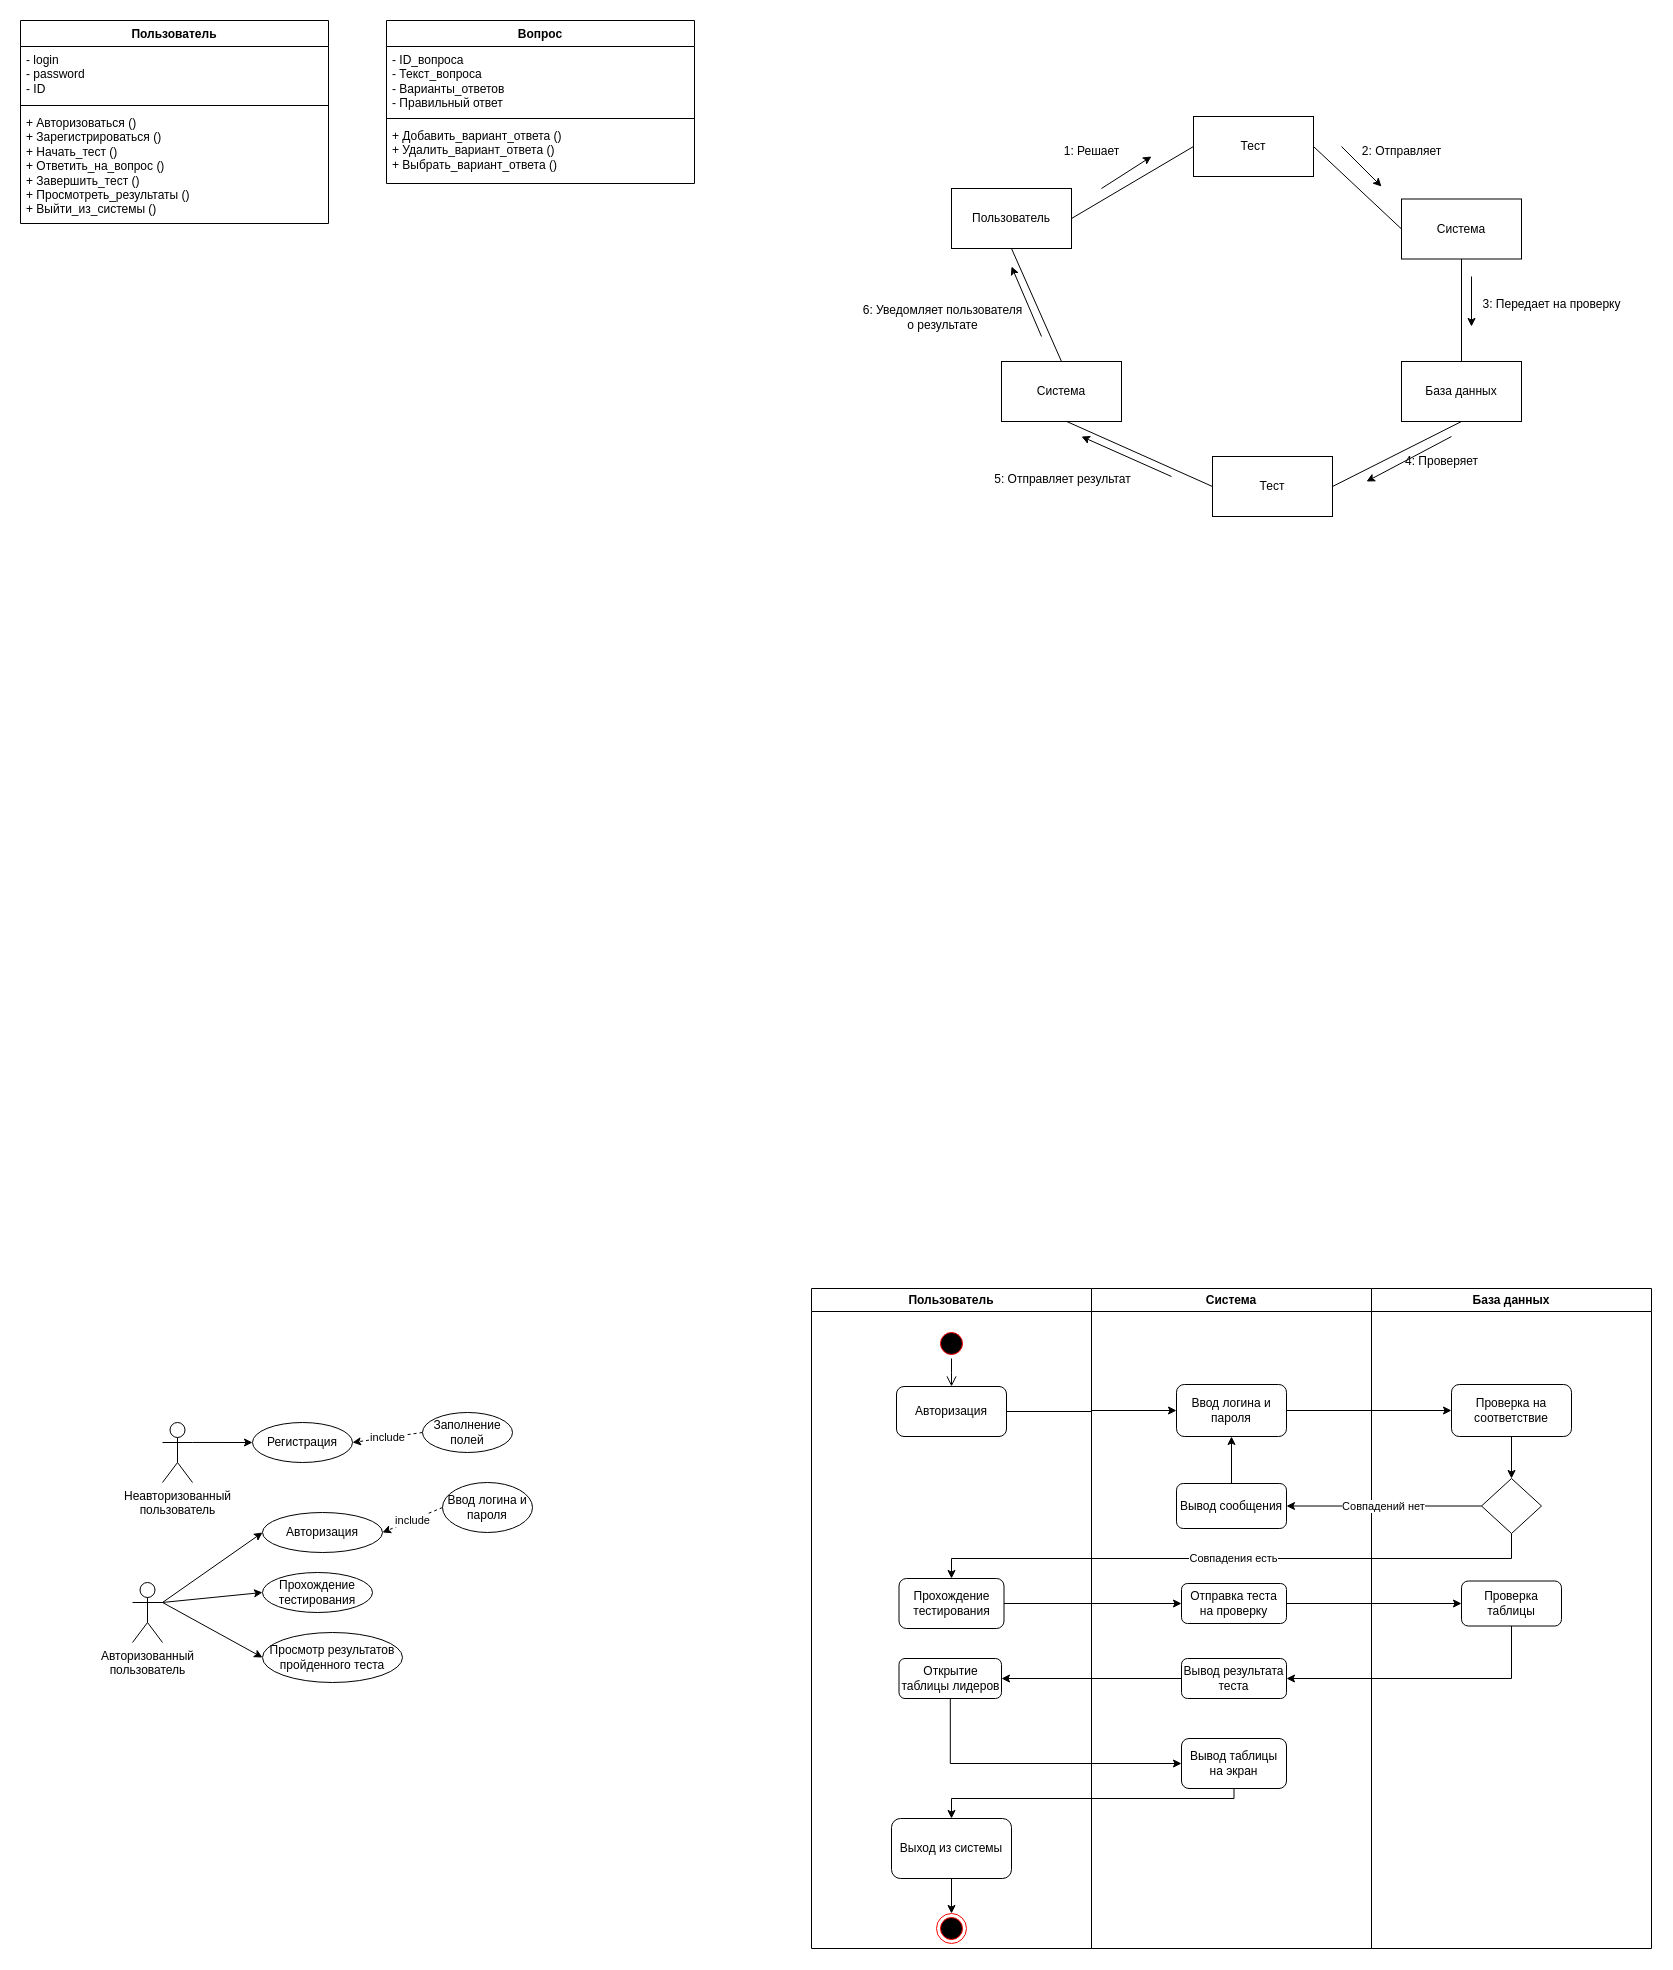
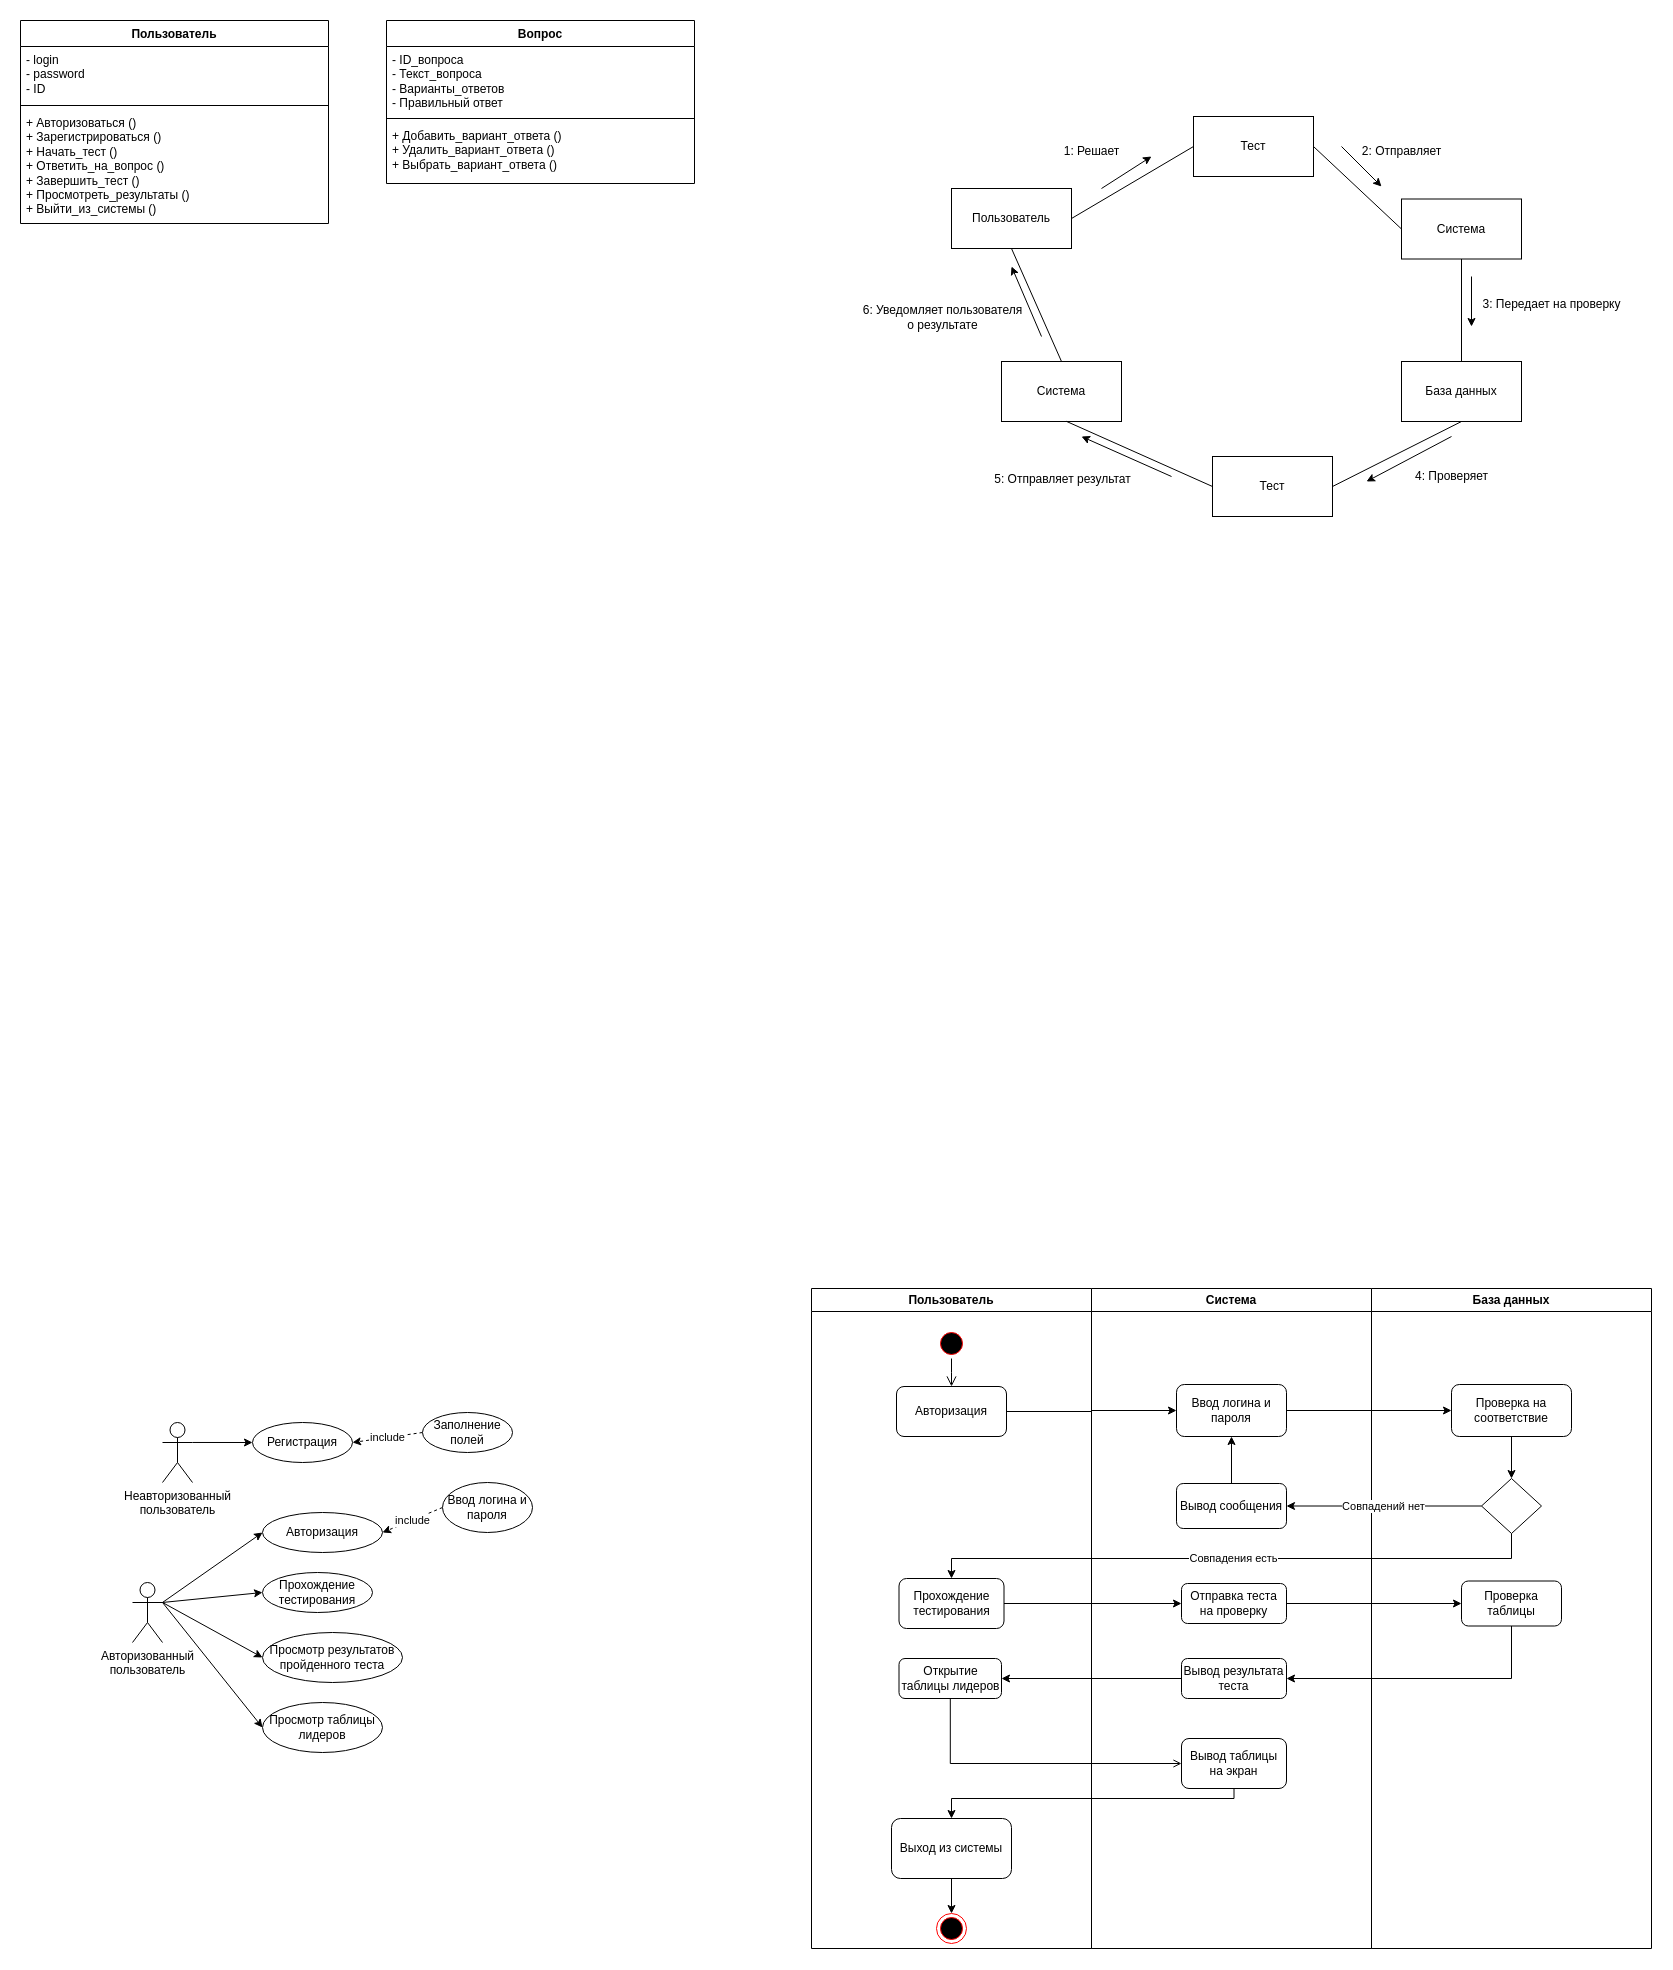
node "4: Проверяет": moved (1442, 462) -> (1452, 477)
edge "Авторизованный пользователь" -> "Просмотр таблицы лидеров": added
node "Просмотр таблицы лидеров": added
edge "Открытие таблицы лидеров" -> "Вывод таблицы на экран": arrowhead classic -> open
